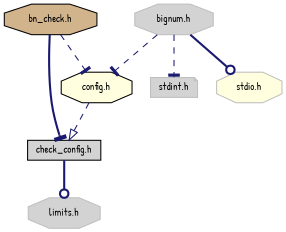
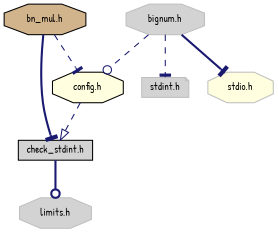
node "bn_check.h": label "bn_check.h" -> "bn_mul.h"
edge "bignum.h" -> "stdio.h": arrowhead odot -> tee
edge "bignum.h" -> "config.h": arrowhead tee -> odot
node "check_config.h": label "check_config.h" -> "check_stdint.h"
